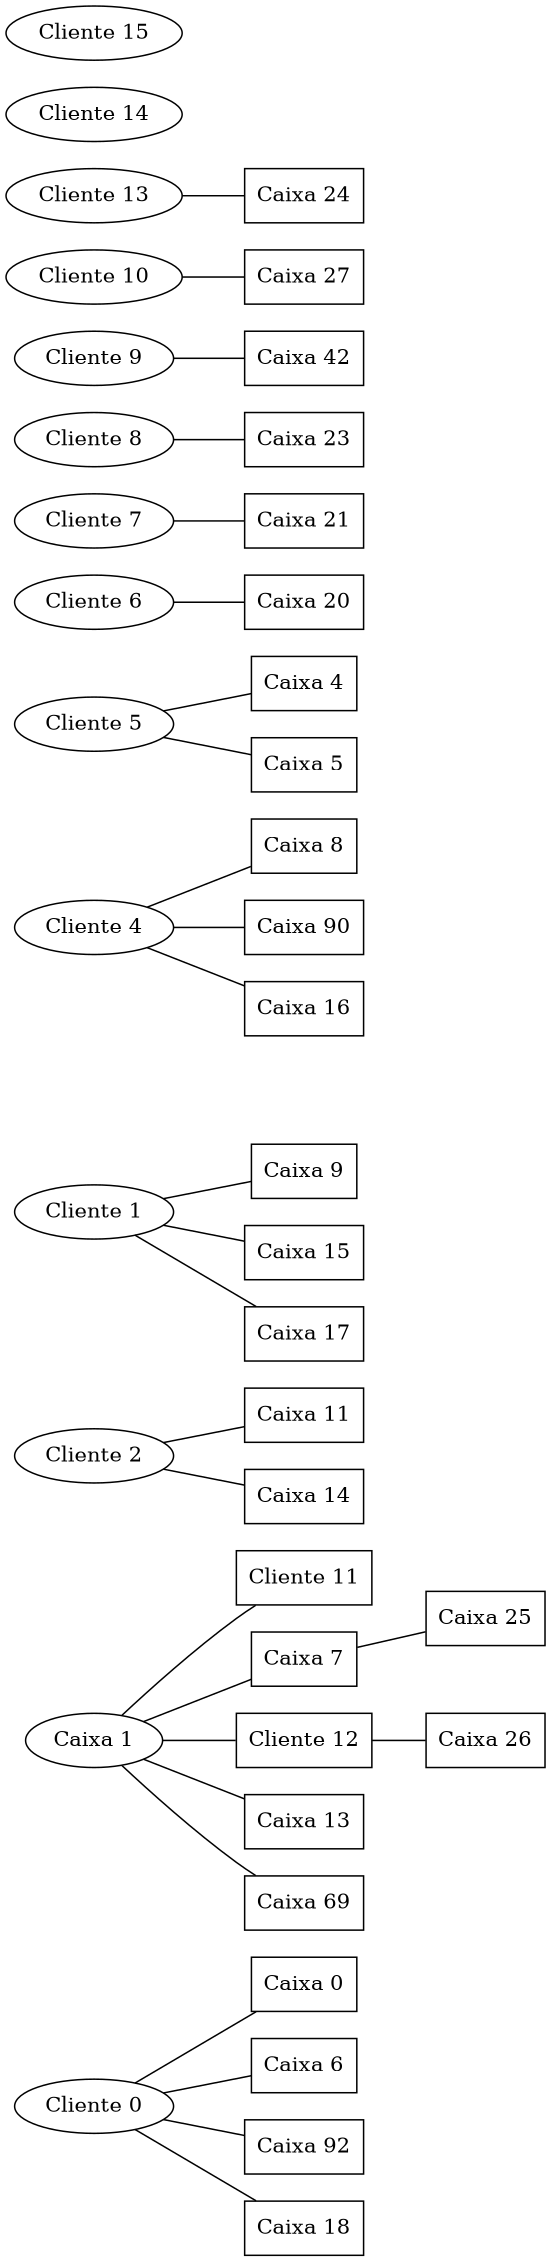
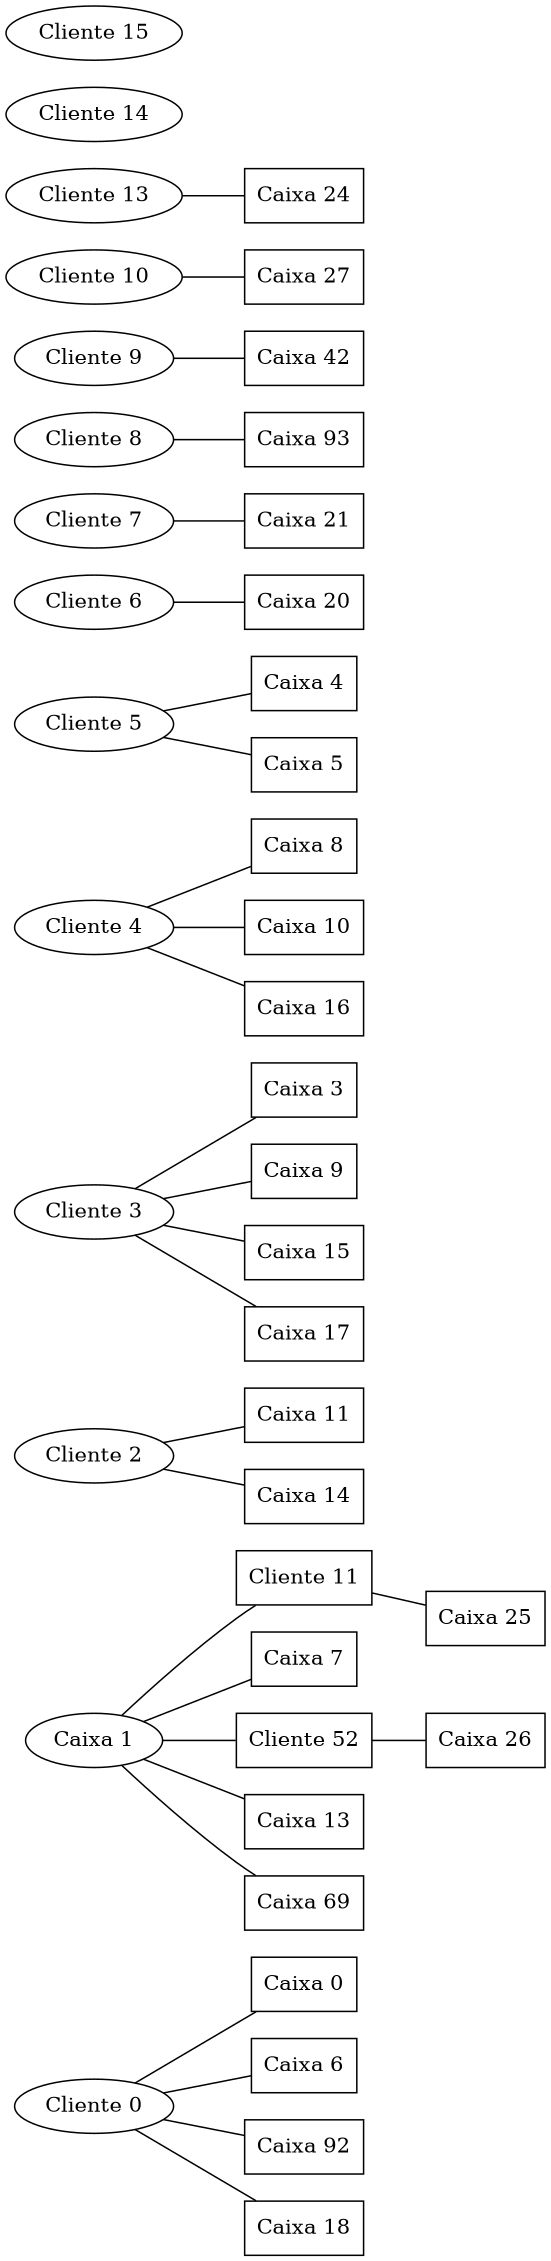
node "Caixa 23": label "Caixa 23" -> "Caixa 93"
node "Caixa 90": label "Caixa 90" -> "Caixa 10"
node "Caixa 3": added
node "Cliente 1": label "Cliente 1" -> "Cliente 3"
edge "Caixa 25" -- "Caixa 7": now "Caixa 25" -- "Cliente 11"
node "Cliente 12": label "Cliente 12" -> "Cliente 52"
